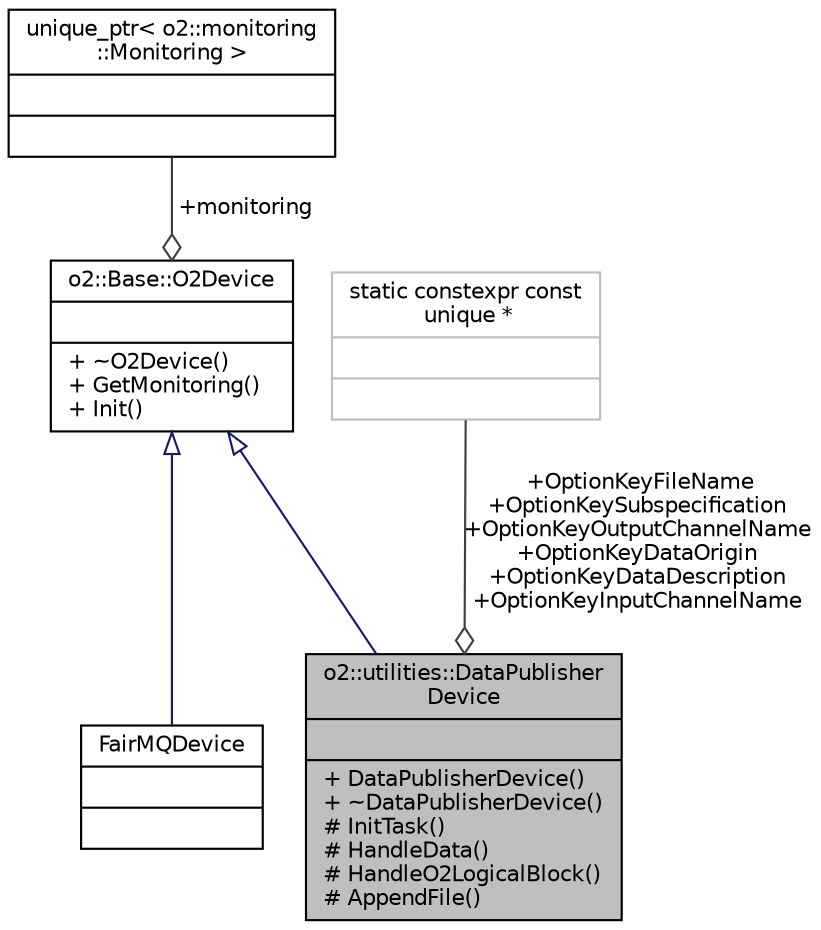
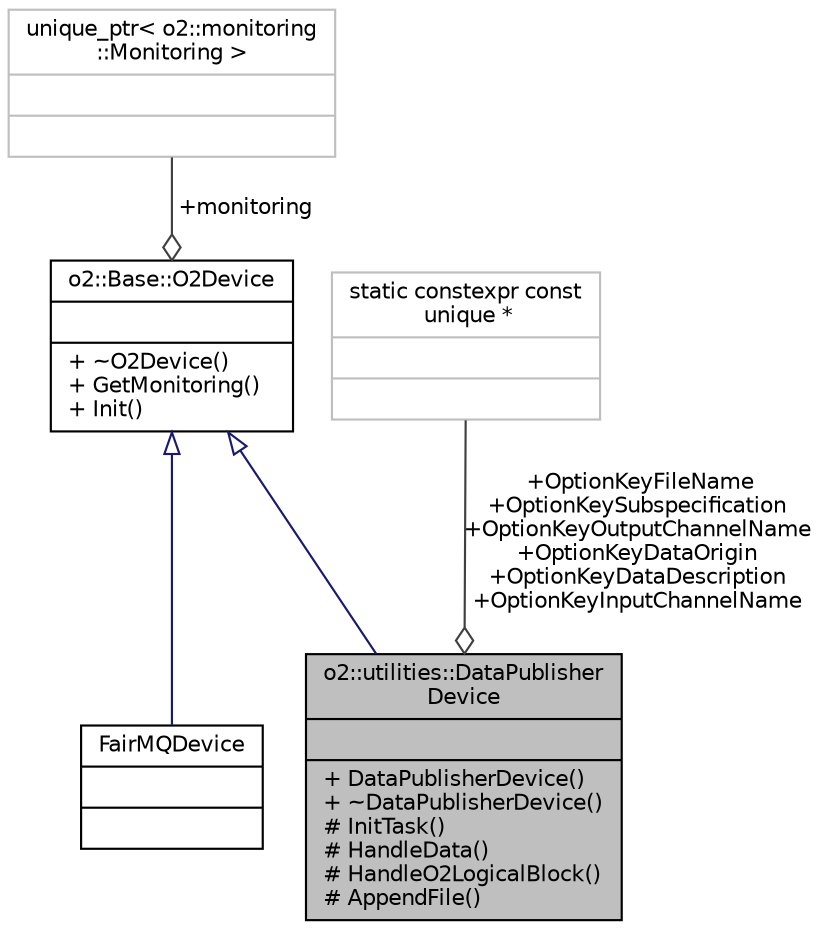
node "unique_ptr< o2::monitoring": color black -> grey75
